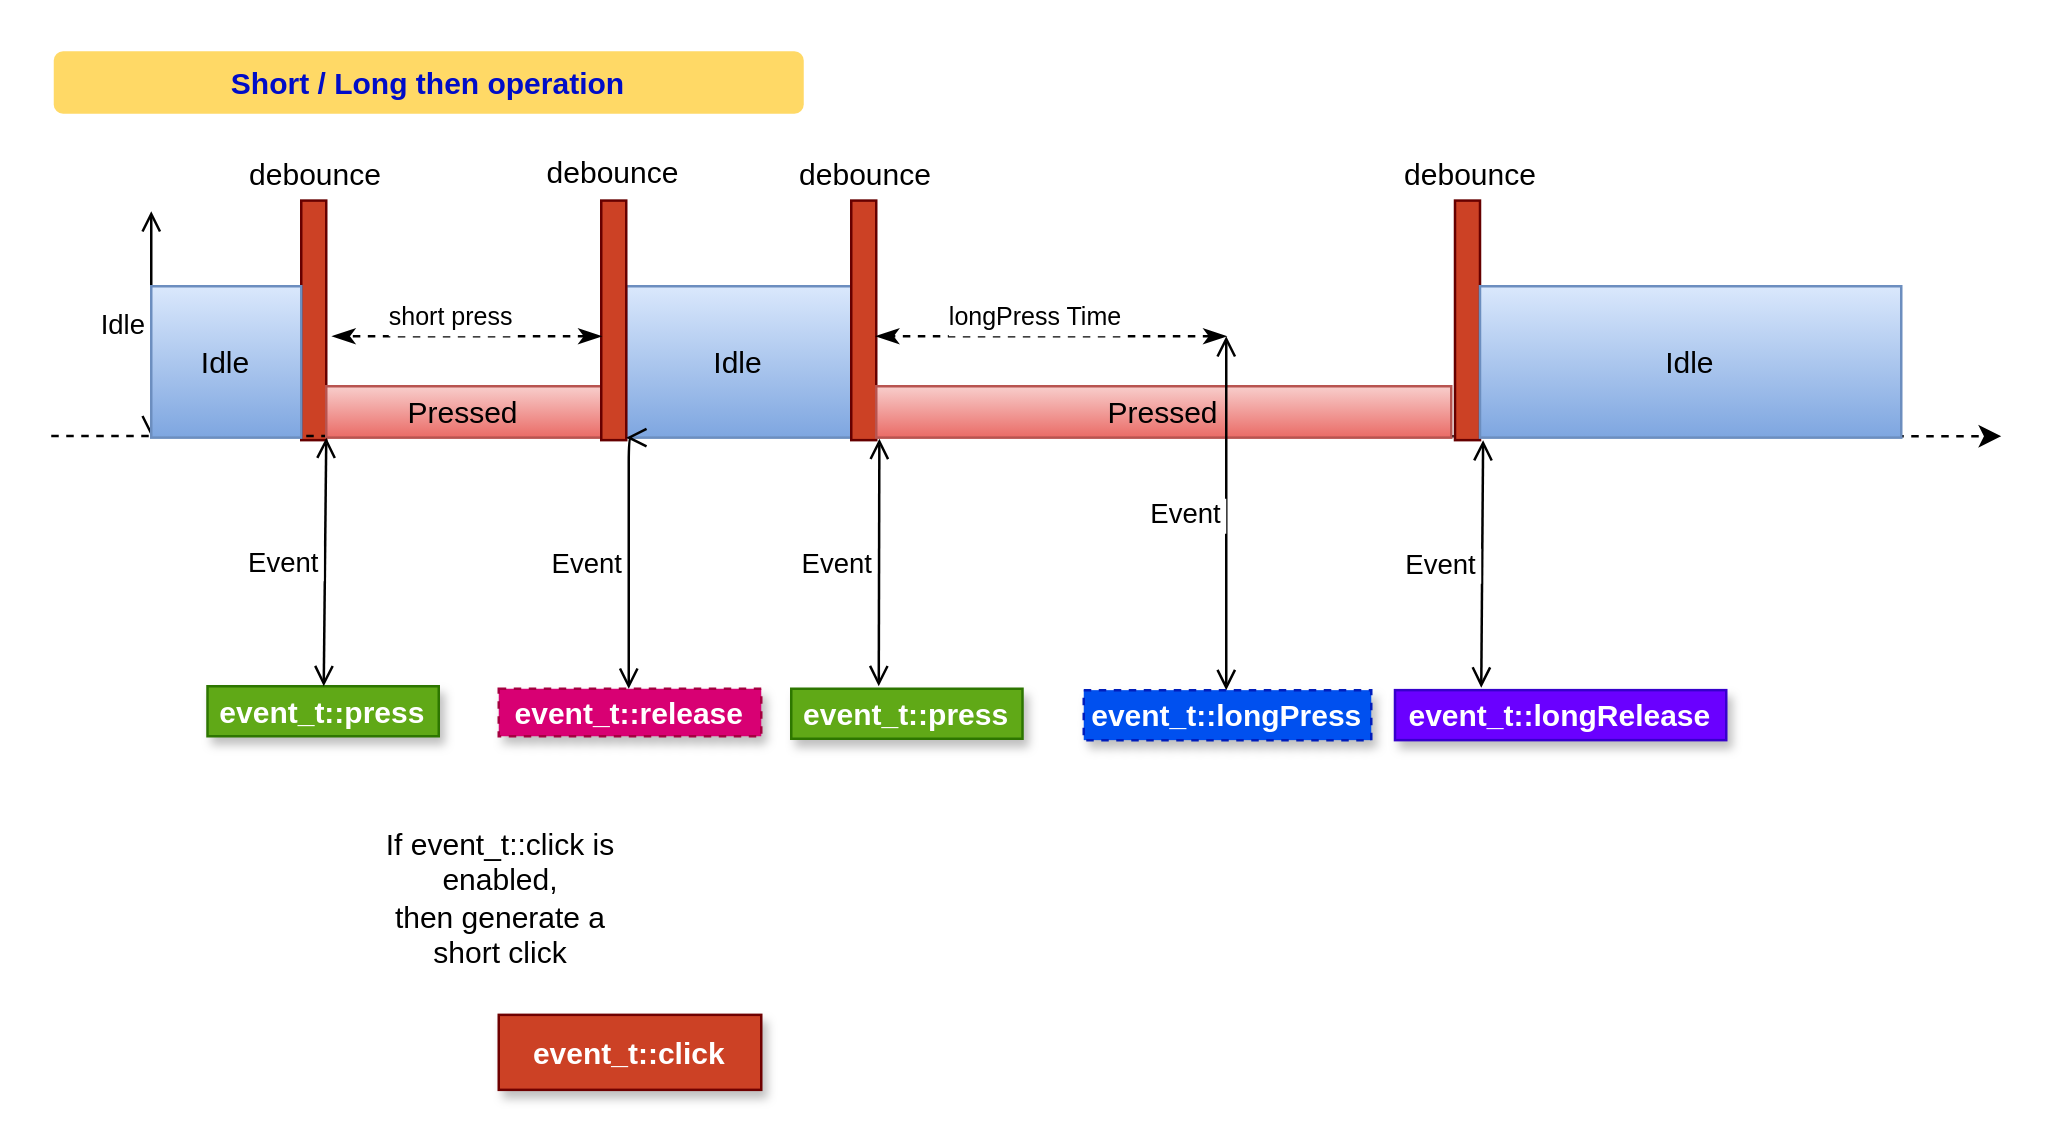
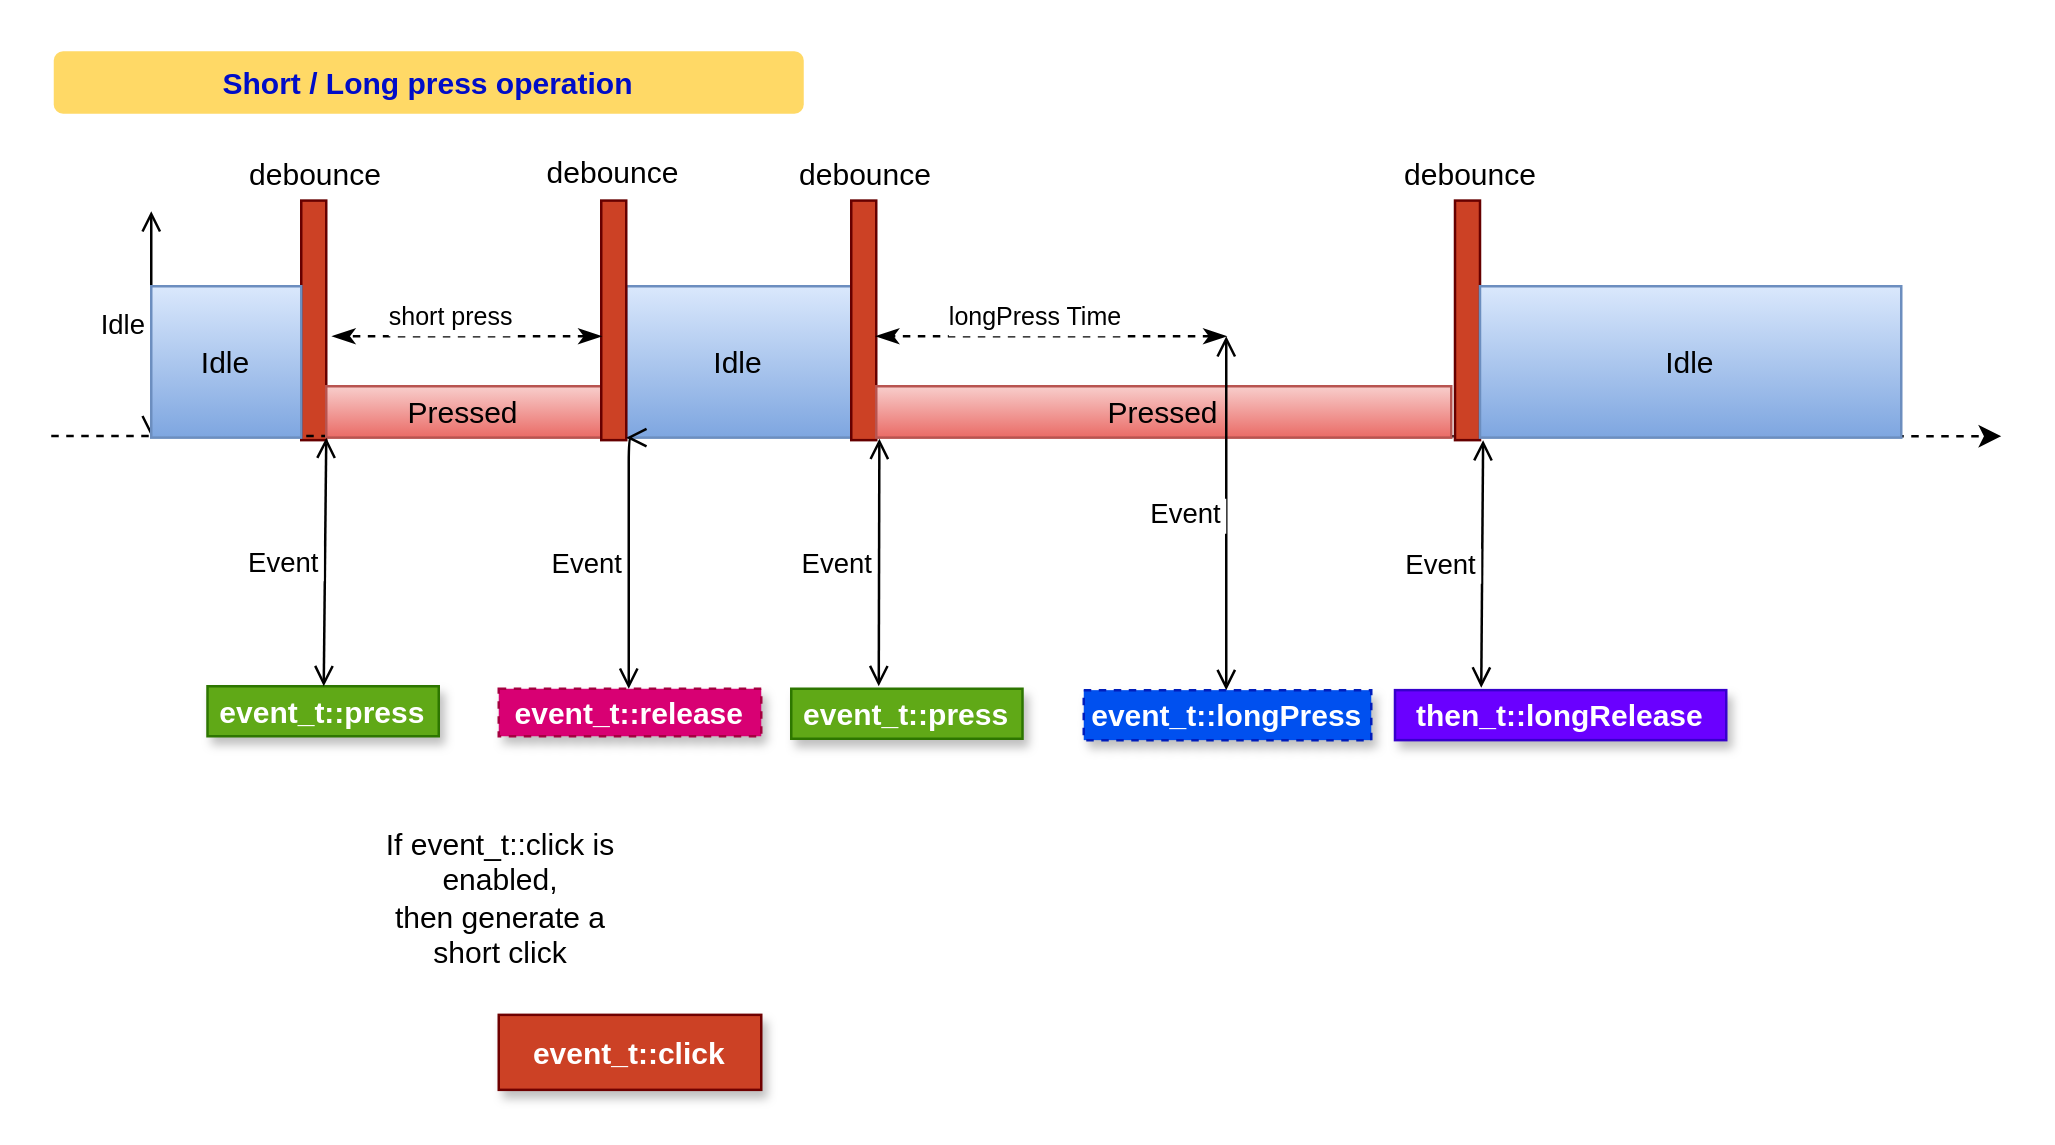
node "Short / Long then operation": label "Short / Long then operation" -> "Short / Long press operation"
node "event_t::longRelease": label "event_t::longRelease" -> "then_t::longRelease"
